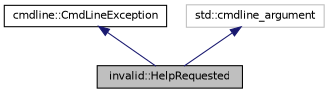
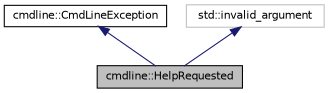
node "std::cmdline_argument": label "std::cmdline_argument" -> "std::invalid_argument"
node "invalid::HelpRequested": label "invalid::HelpRequested" -> "cmdline::HelpRequested"
